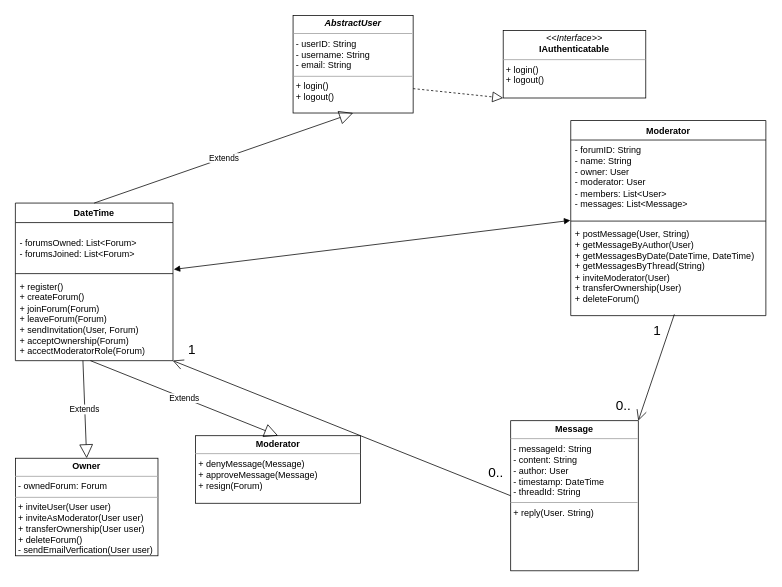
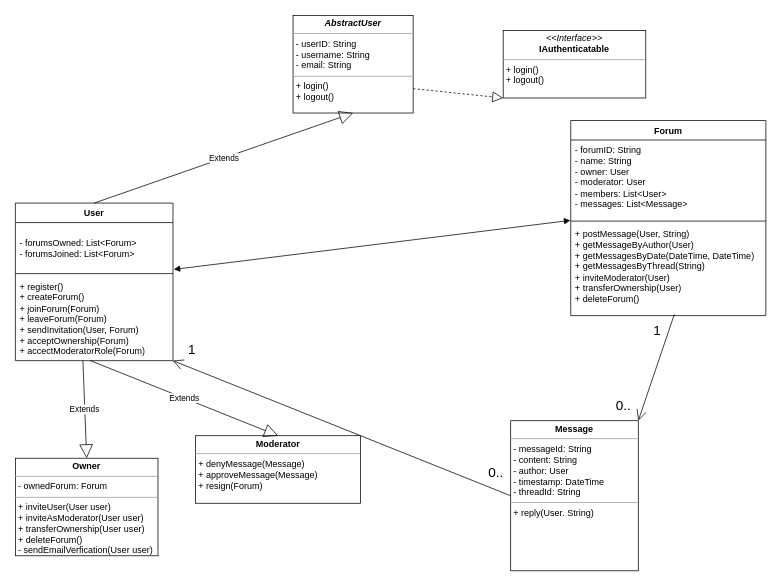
node "Moderator": label "Moderator" -> "Forum"
node "DateTime": label "DateTime" -> "User"
